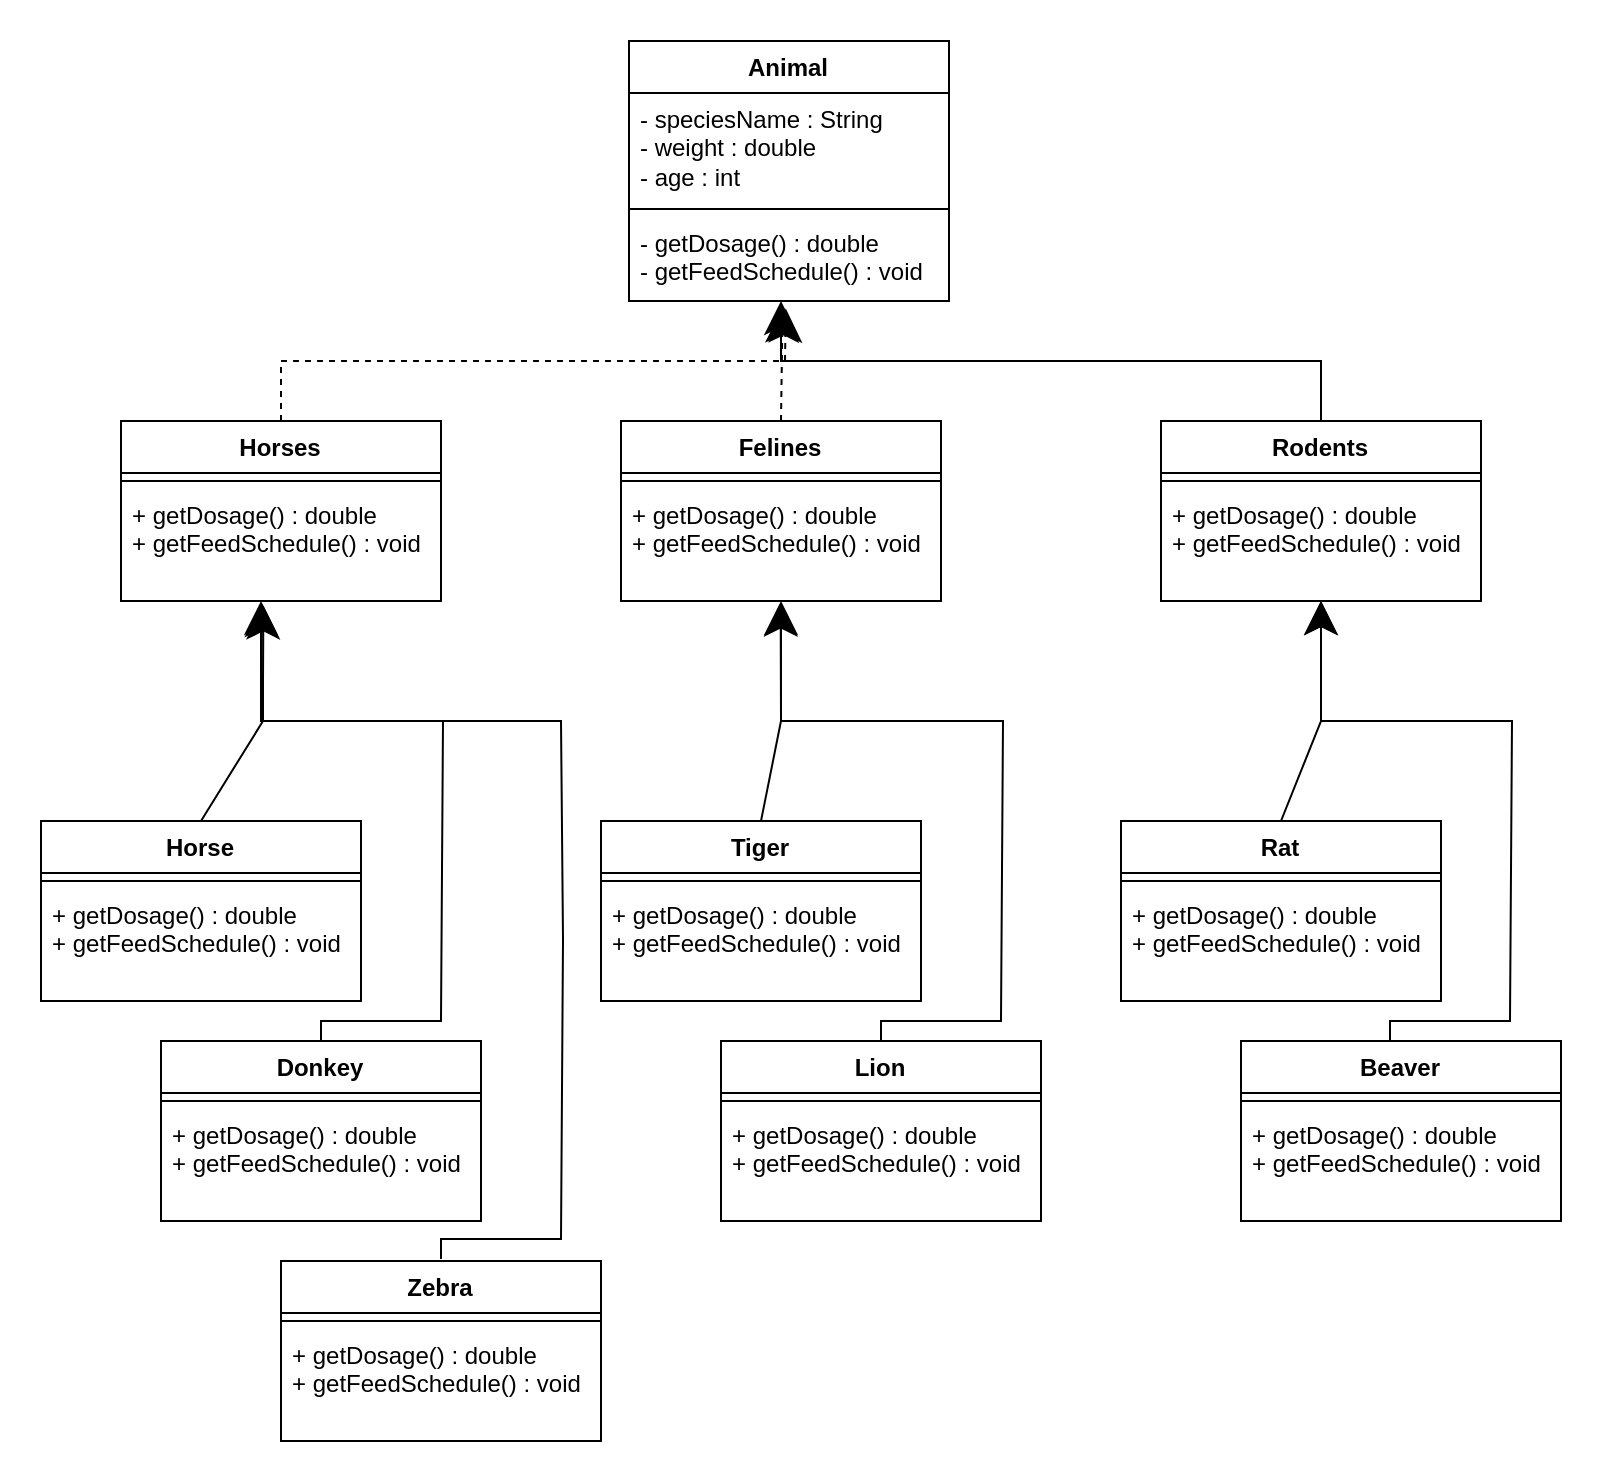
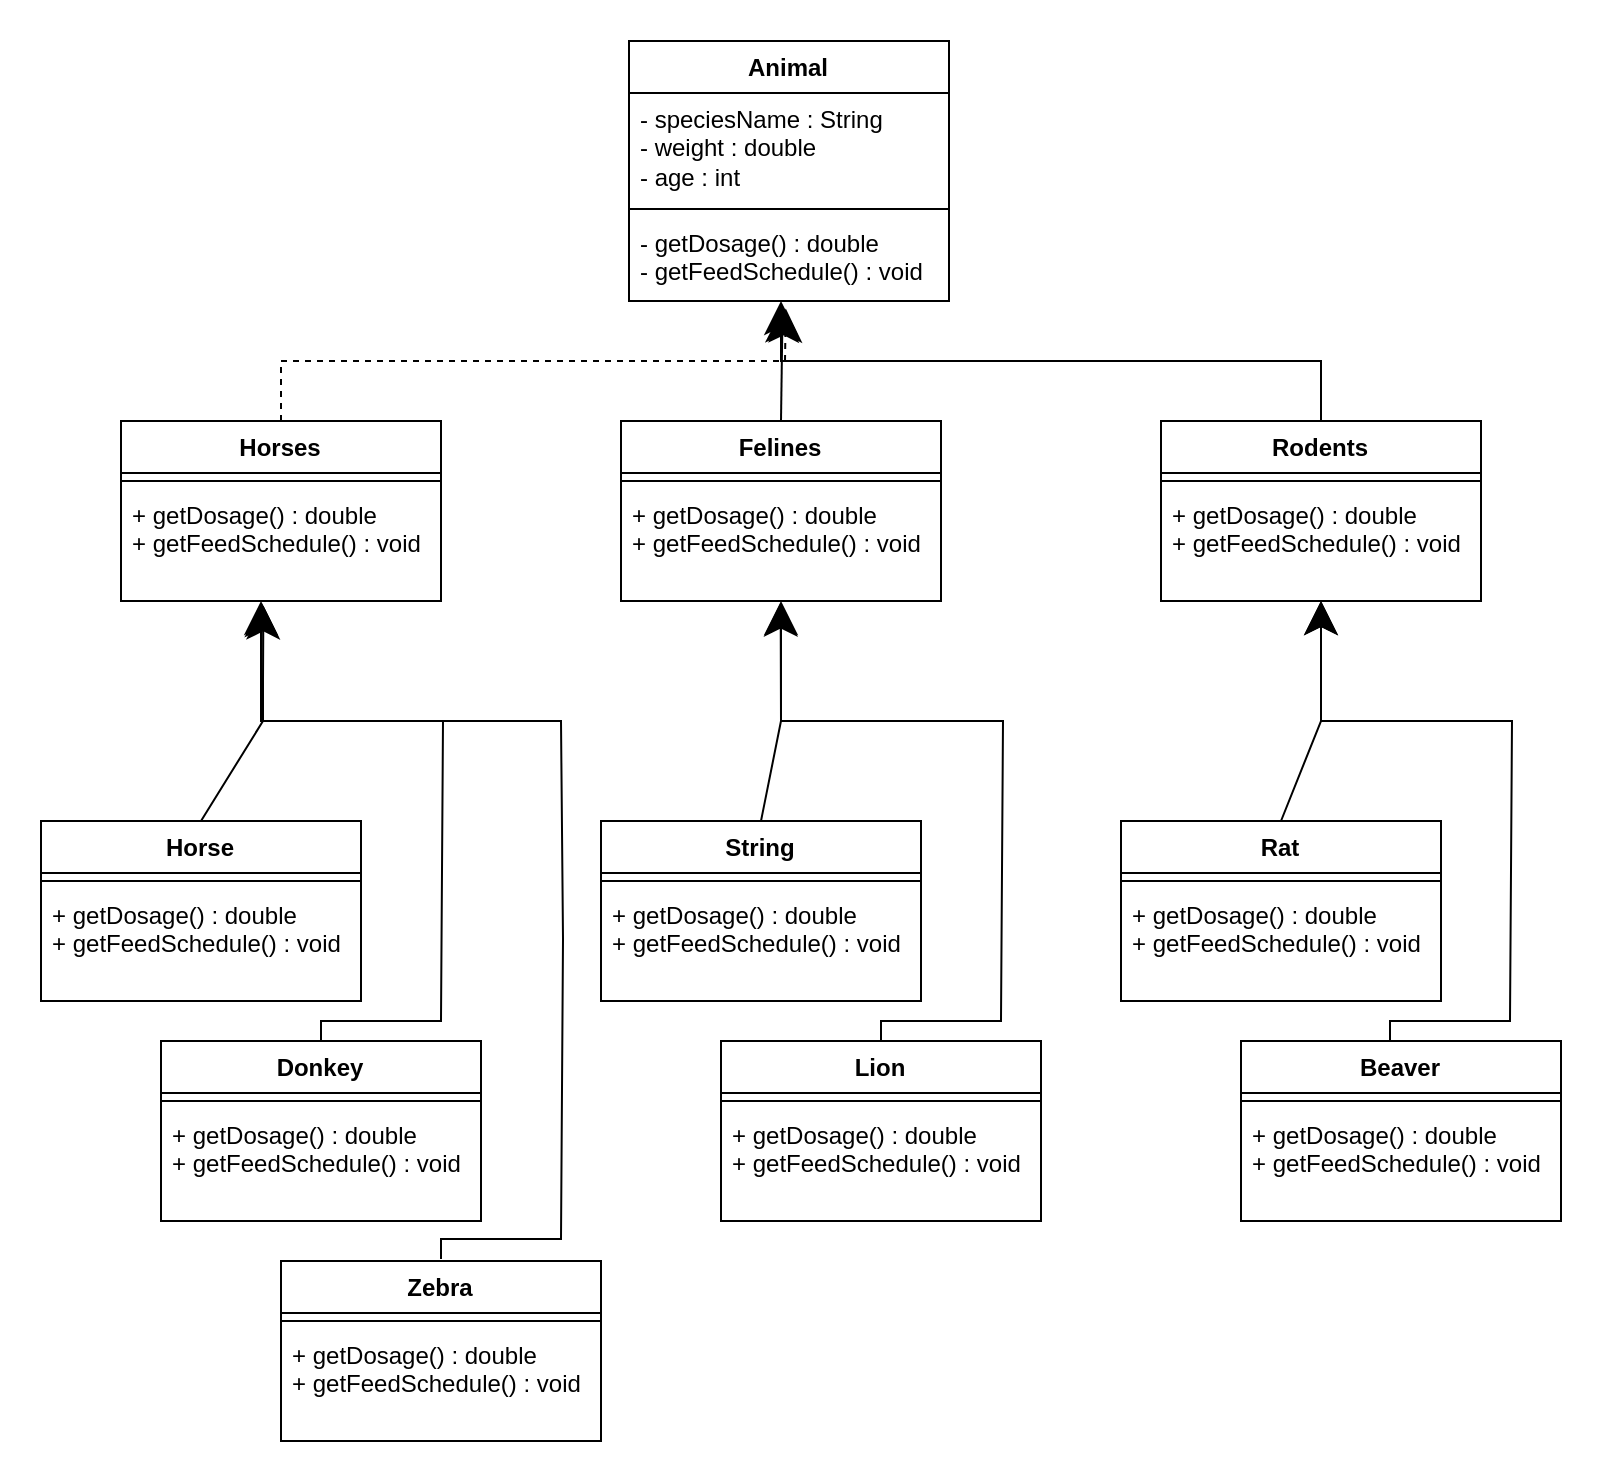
edge "Felines" -> "- getDosage() : double - getFeedSchedule() : void": style dashed -> solid
node "Tiger": label "Tiger" -> "String"
